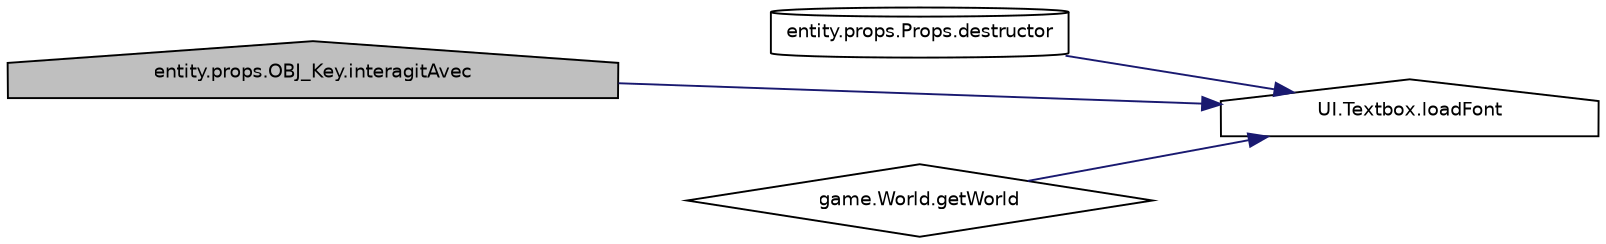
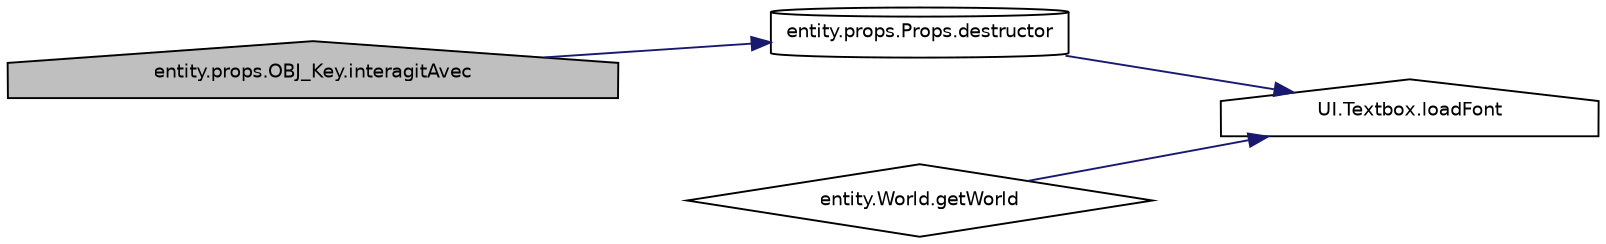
edge "entity.props.OBJ_Key.interagitAvec" -> "UI.Textbox.loadFont": now "entity.props.OBJ_Key.interagitAvec" -> "entity.props.Props.destructor"
node "game.World.getWorld": label "game.World.getWorld" -> "entity.World.getWorld"
